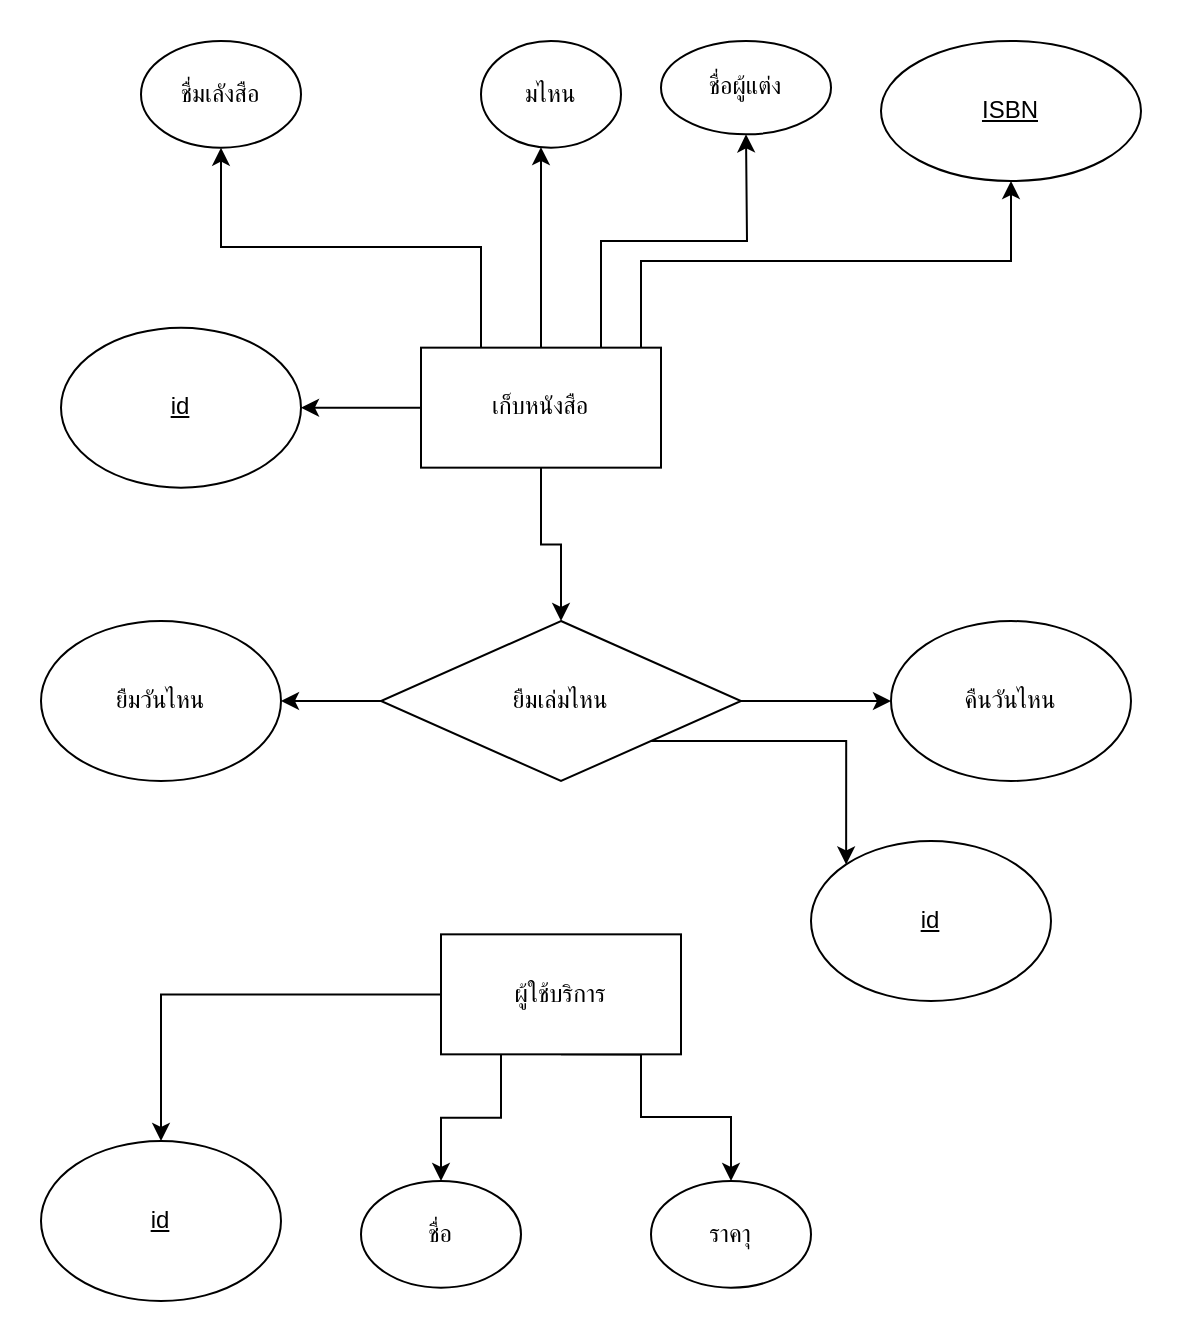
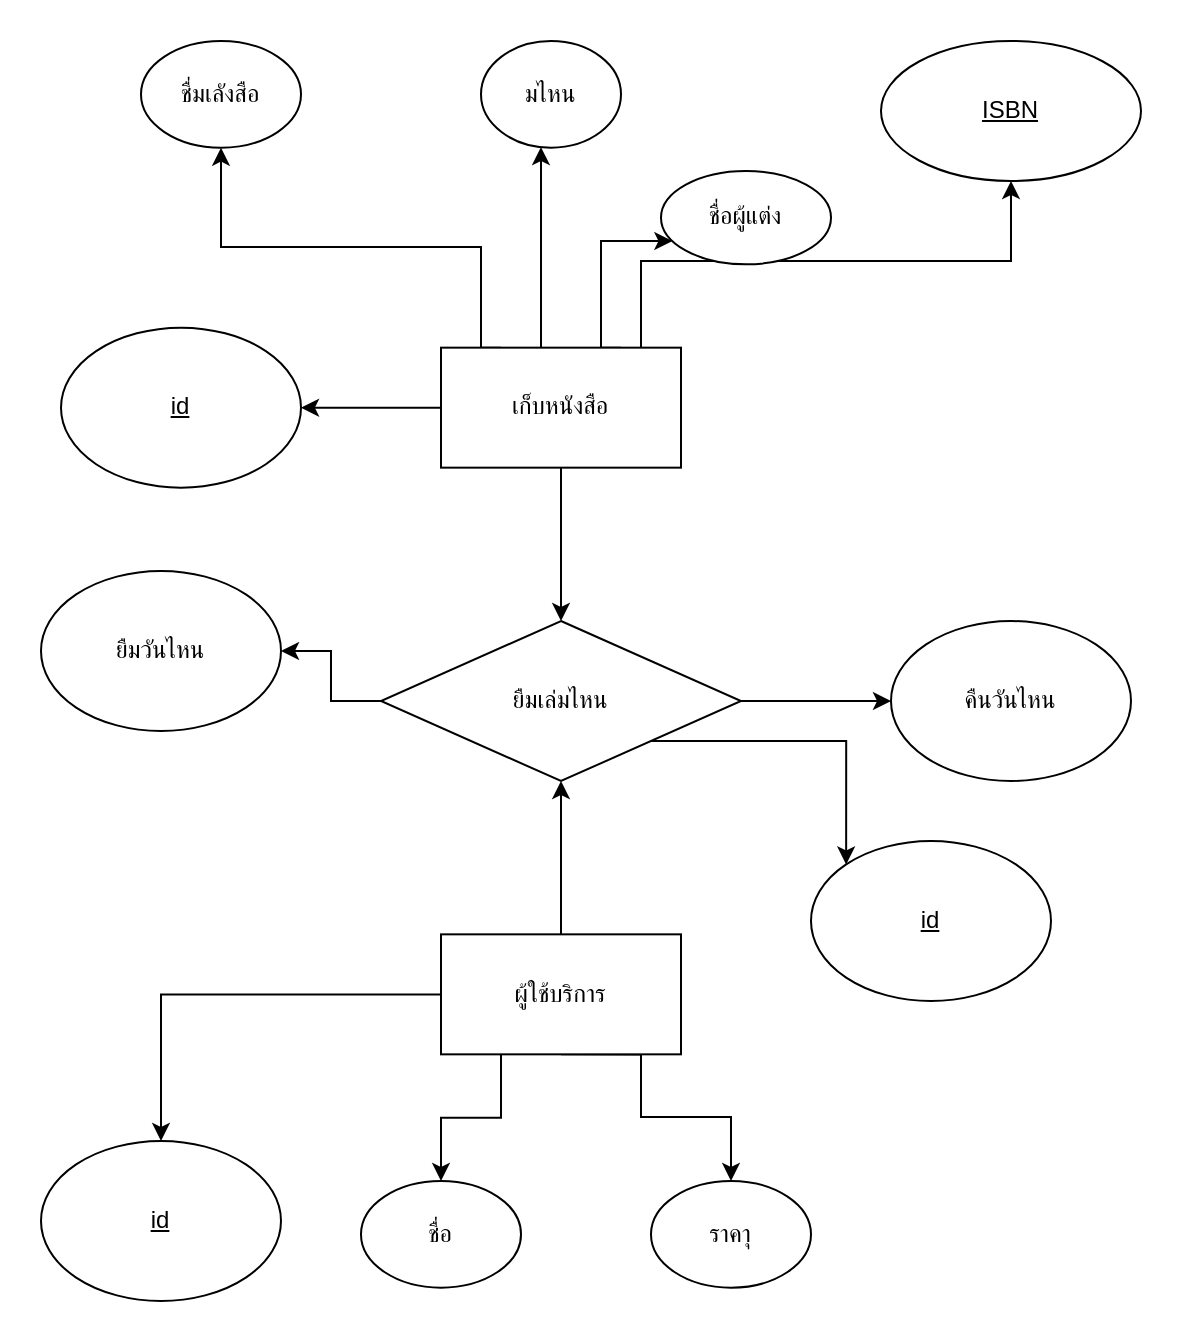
node "ชื่อผู้แต่ง": moved (746, 88) -> (746, 218)
node "เก็บหนังสือ": moved (541, 408) -> (561, 408)
node "ยืมวันไหน": moved (161, 701) -> (161, 651)
edge "ผู้ใช้บริการ" -> "ยืมเล่มไหน": added
